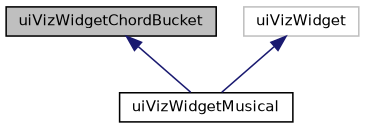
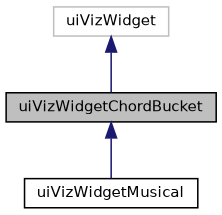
edge "uiVizWidgetMusical" -> "uiVizWidget": now "uiVizWidgetChordBucket" -> "uiVizWidget"
